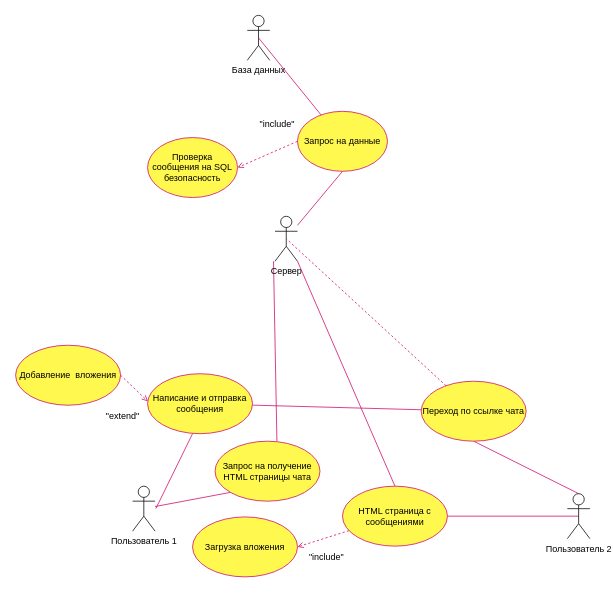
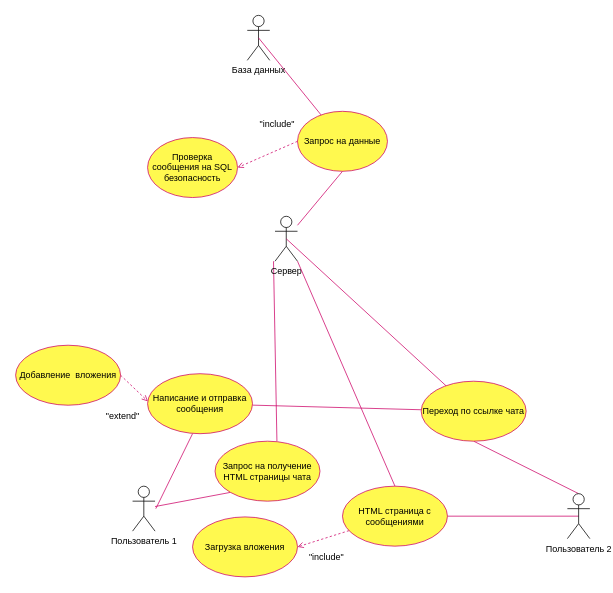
edge "Сервер" -- "Переход по ссылке чата": style dashed -> solid
